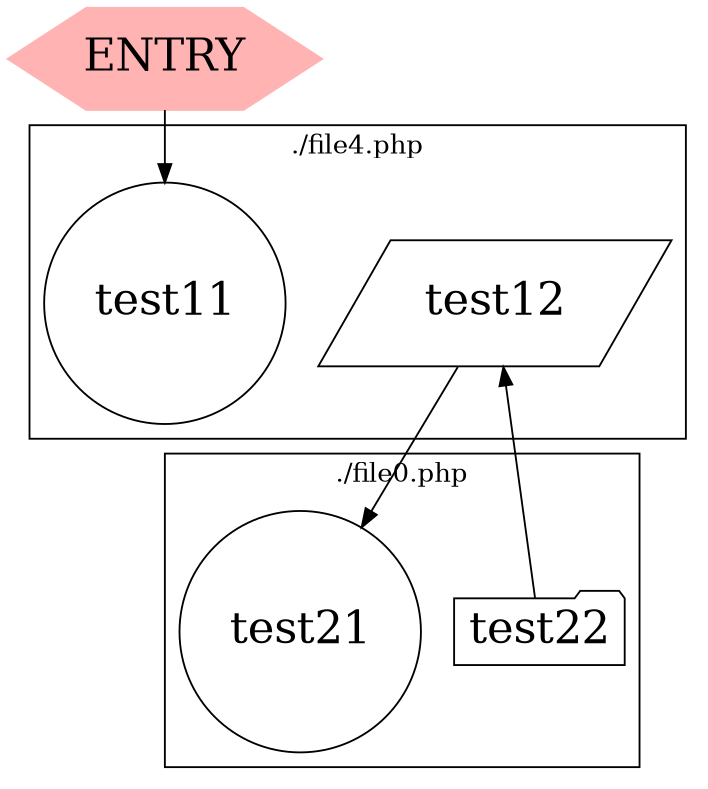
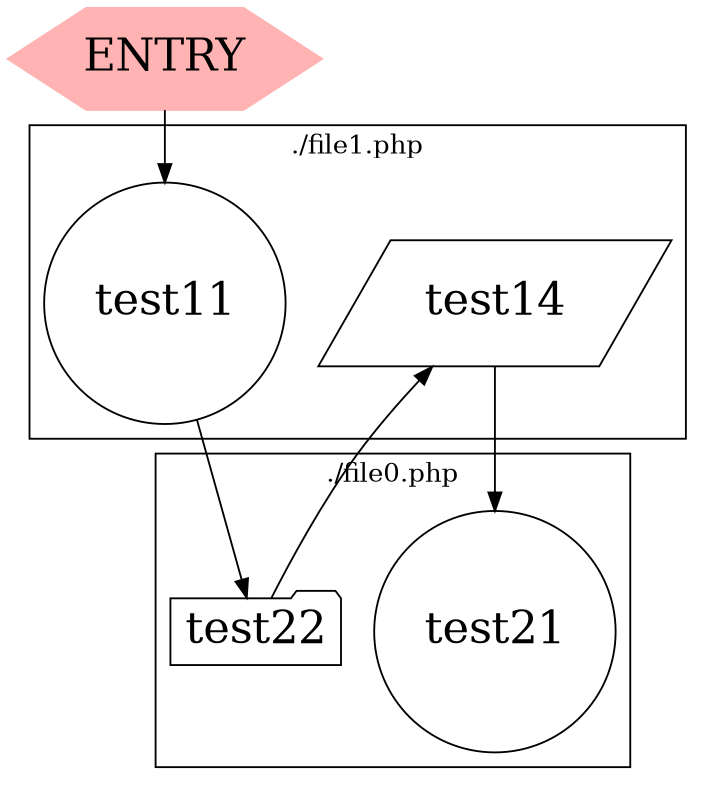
cluster "./file4.php": label "./file4.php" -> "./file1.php"
node "test12": label "test12" -> "test14"
edge "test11" -> "test22": added
